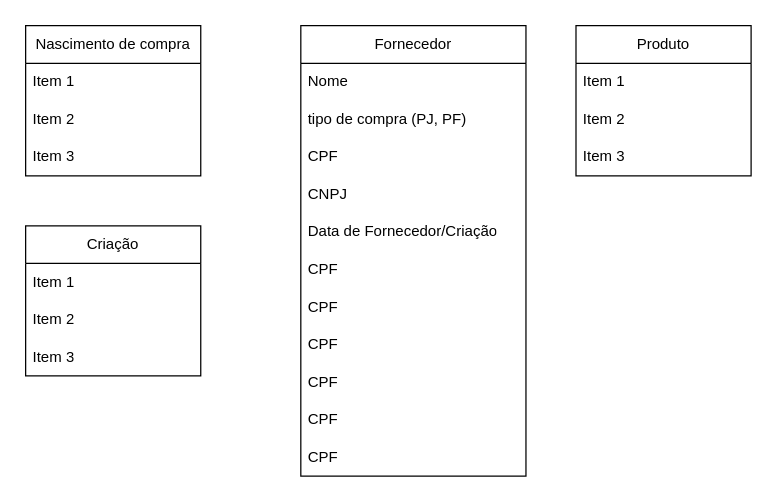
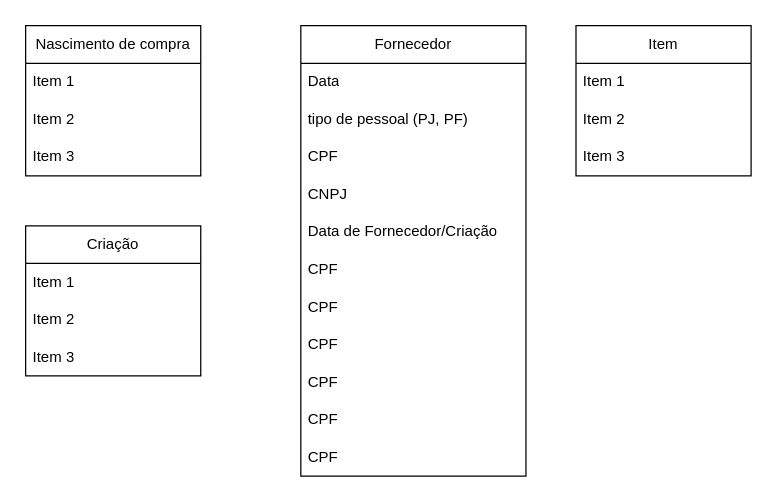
node "Produto": label "Produto" -> "Item"
node "Nome": label "Nome" -> "Data"
node "tipo de compra (PJ, PF)": label "tipo de compra (PJ, PF)" -> "tipo de pessoal (PJ, PF)"
